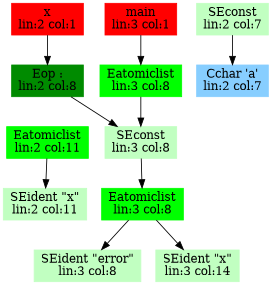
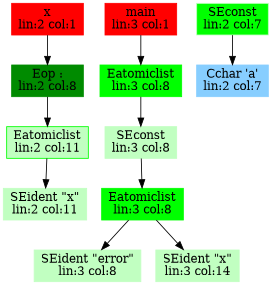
node "SEconst lin:2 col:7": fillcolor darkseagreen1 -> green
edge "Eop : lin:2 col:8" -> "SEconst lin:3 col:8": now "Eop : lin:2 col:8" -> "Eatomiclist lin:2 col:11"
node "Eatomiclist lin:2 col:11": fillcolor green -> darkseagreen1
